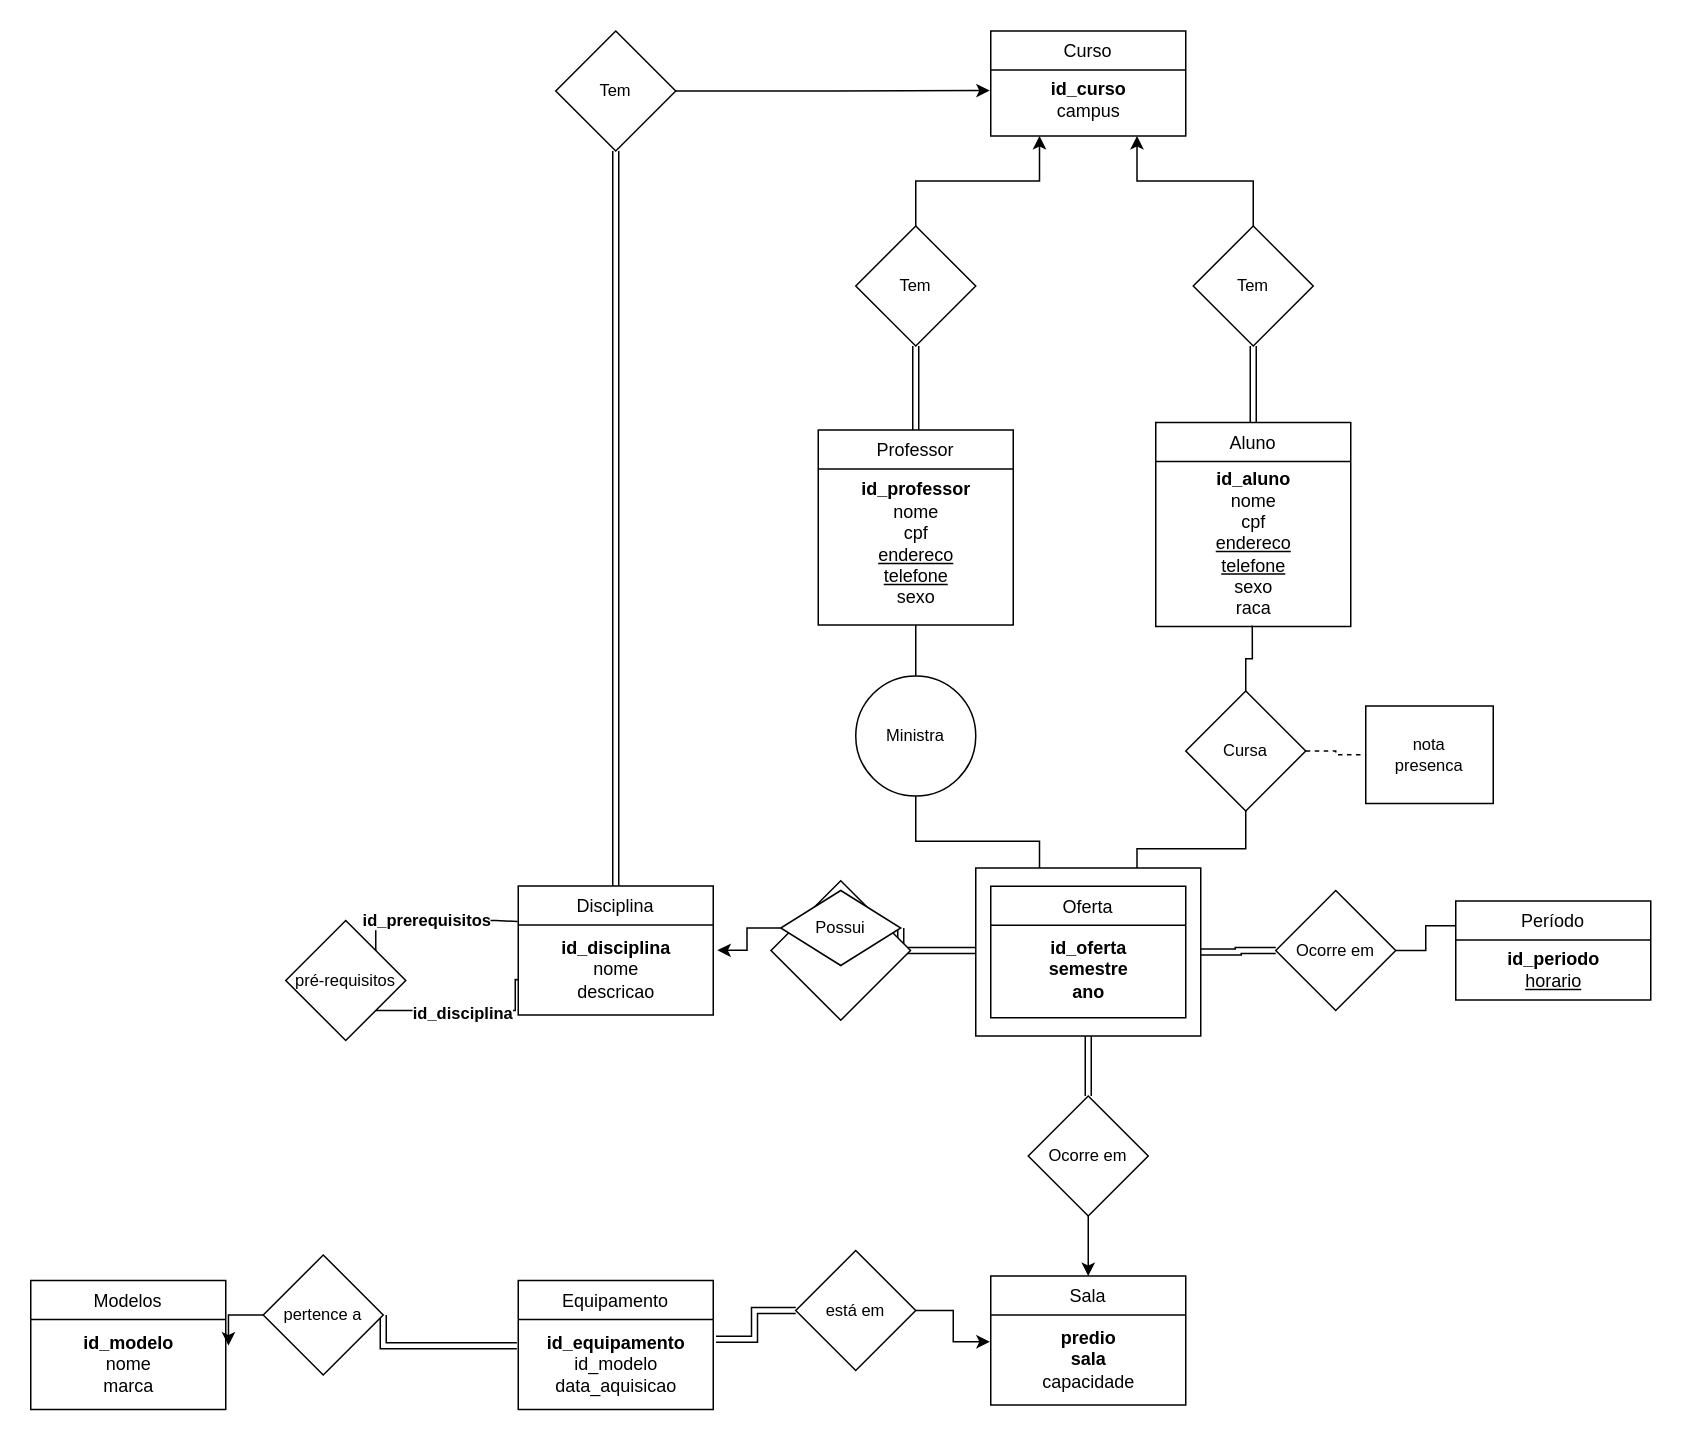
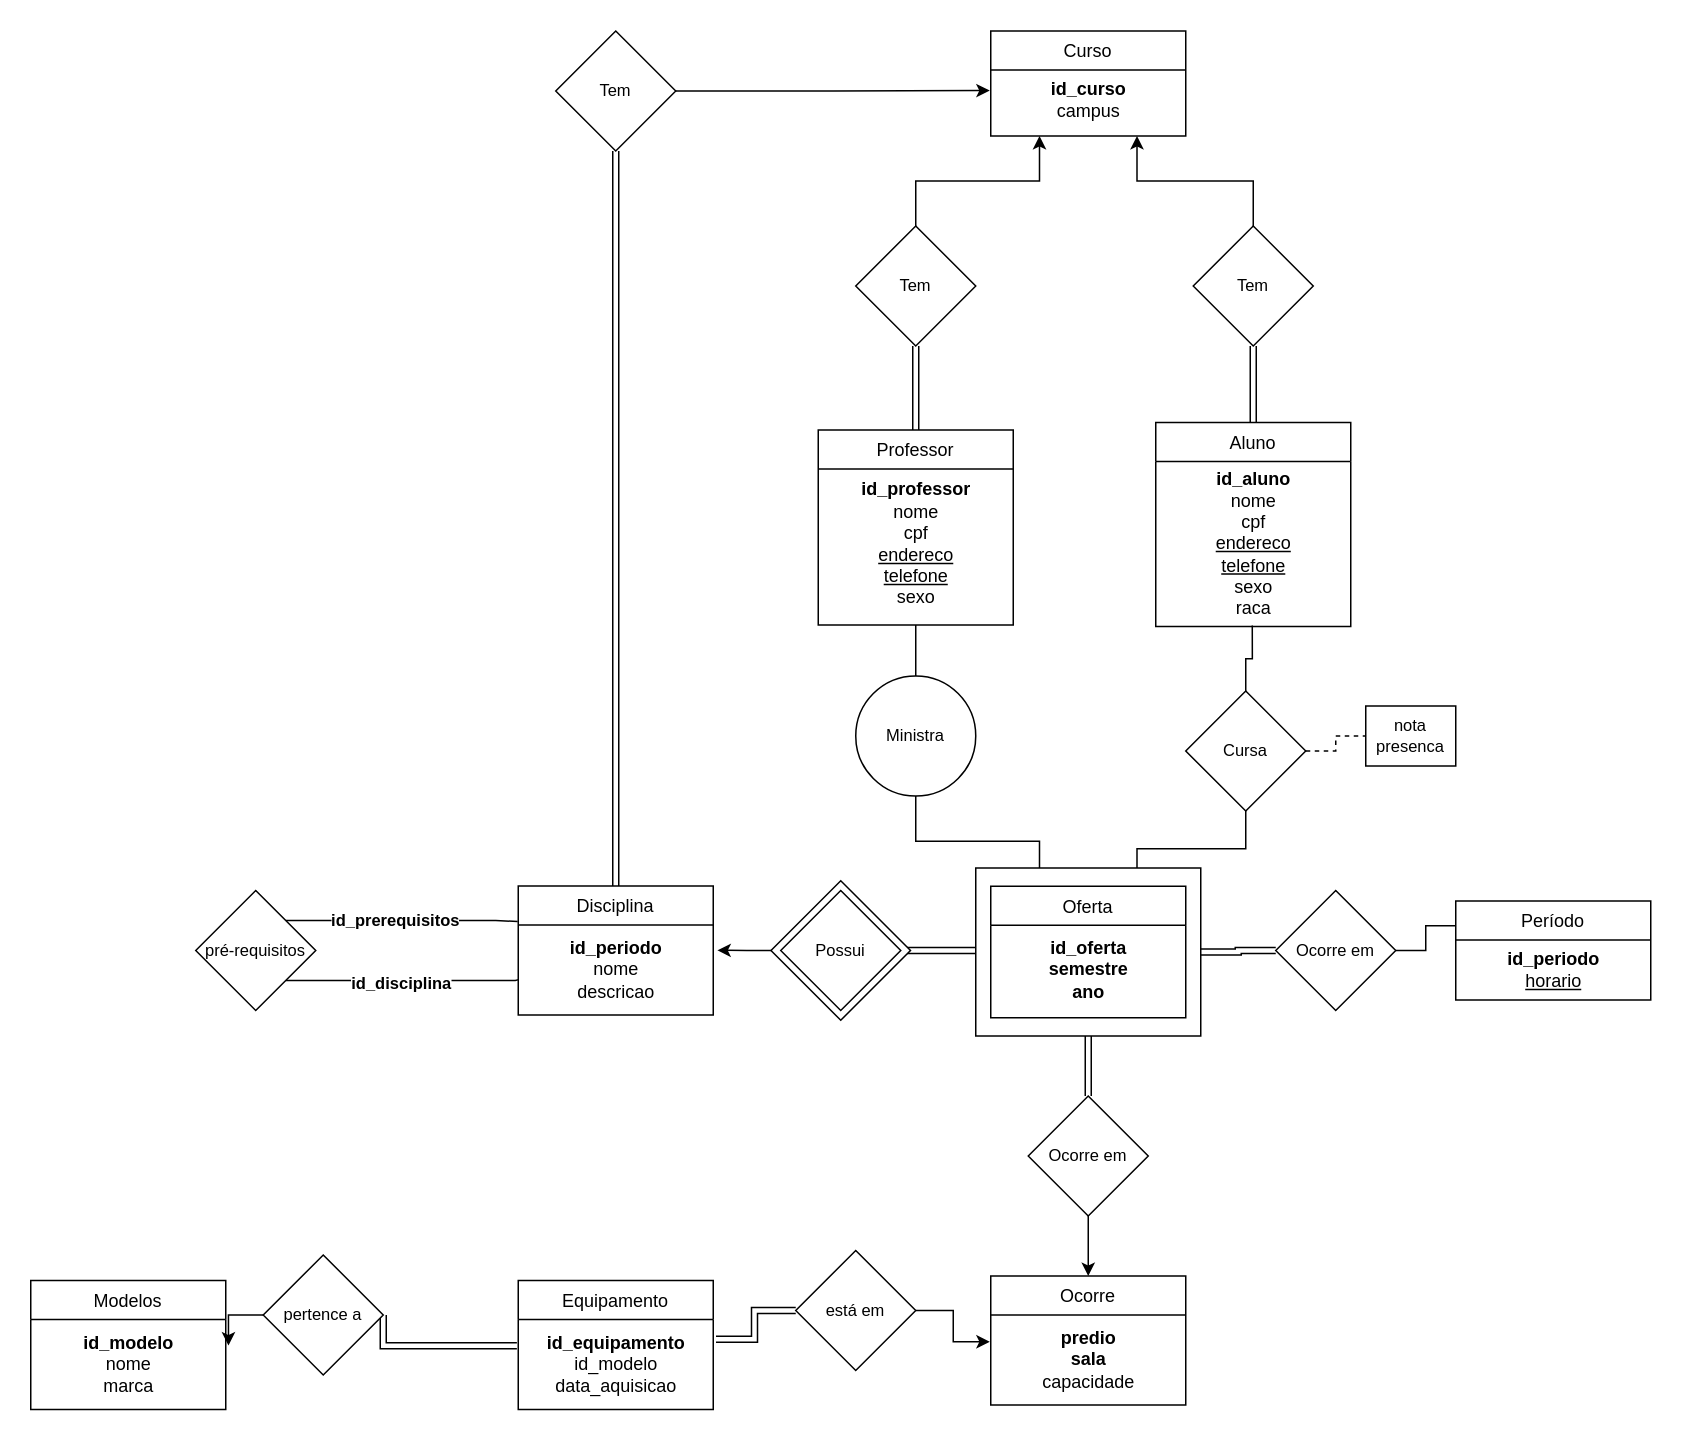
node "nota presenca": size 128x98 -> 90x60
node "Possui": size 120x75 -> 120x120
node "id_disciplina nome descricao": label "id_disciplina nome descricao" -> "id_periodo nome descricao"
node "pré-requisitos": moved (346, 980) -> (256, 950)
node "Sala": label "Sala" -> "Ocorre"
